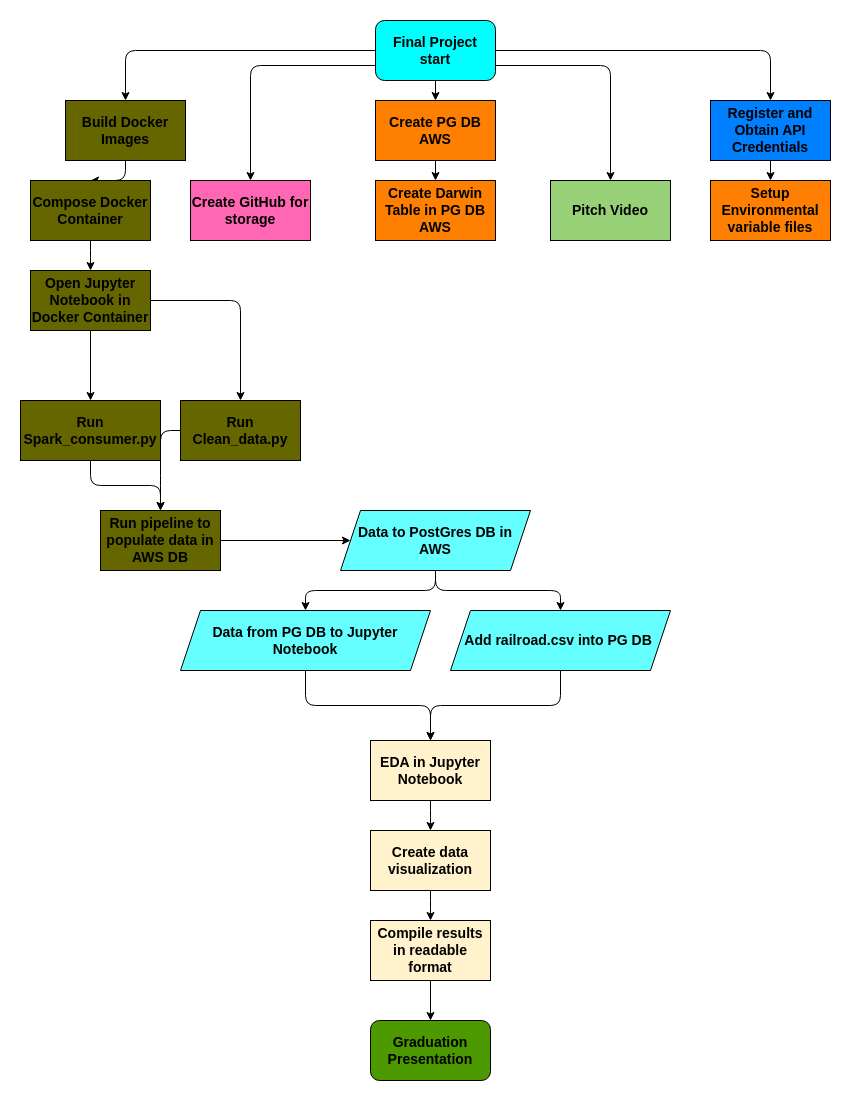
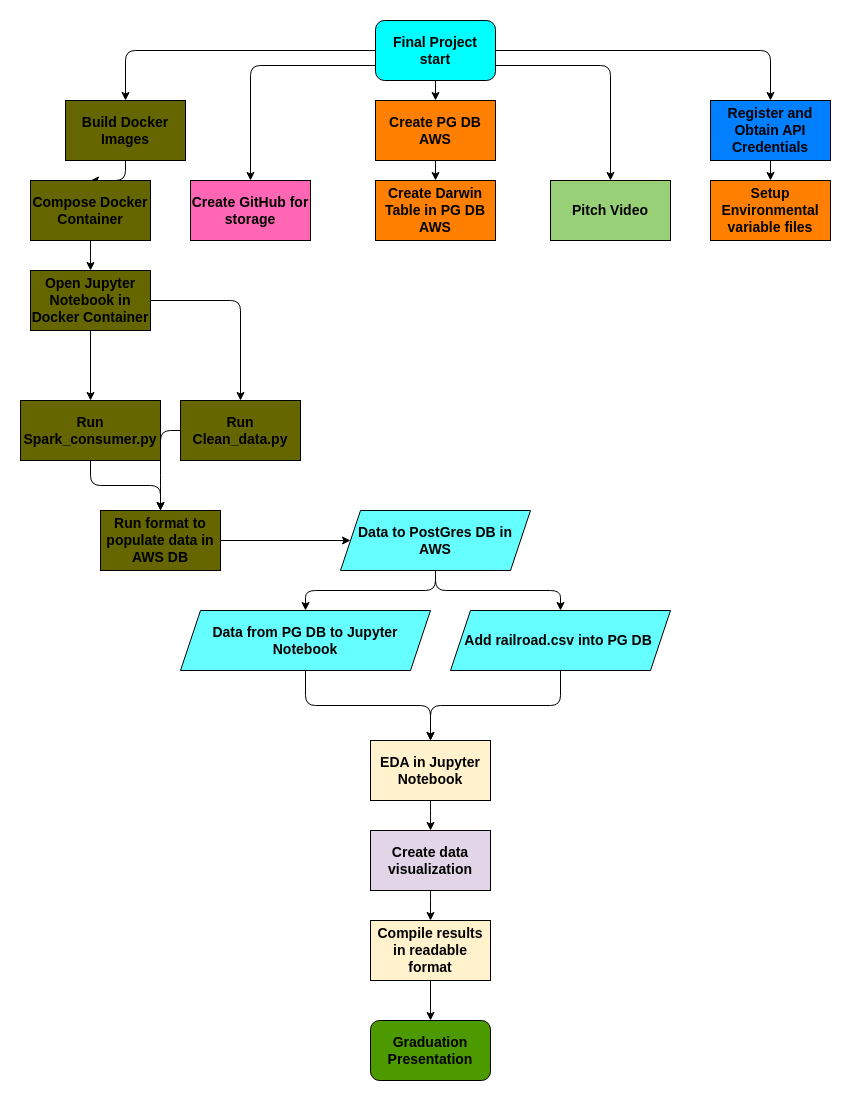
node "Run pipeline to populate data in AWS DB": label "Run pipeline to populate data in AWS DB" -> "Run format to populate data in AWS DB"
node "Create data visualization": fillcolor #fff2cc -> #e1d5e7
